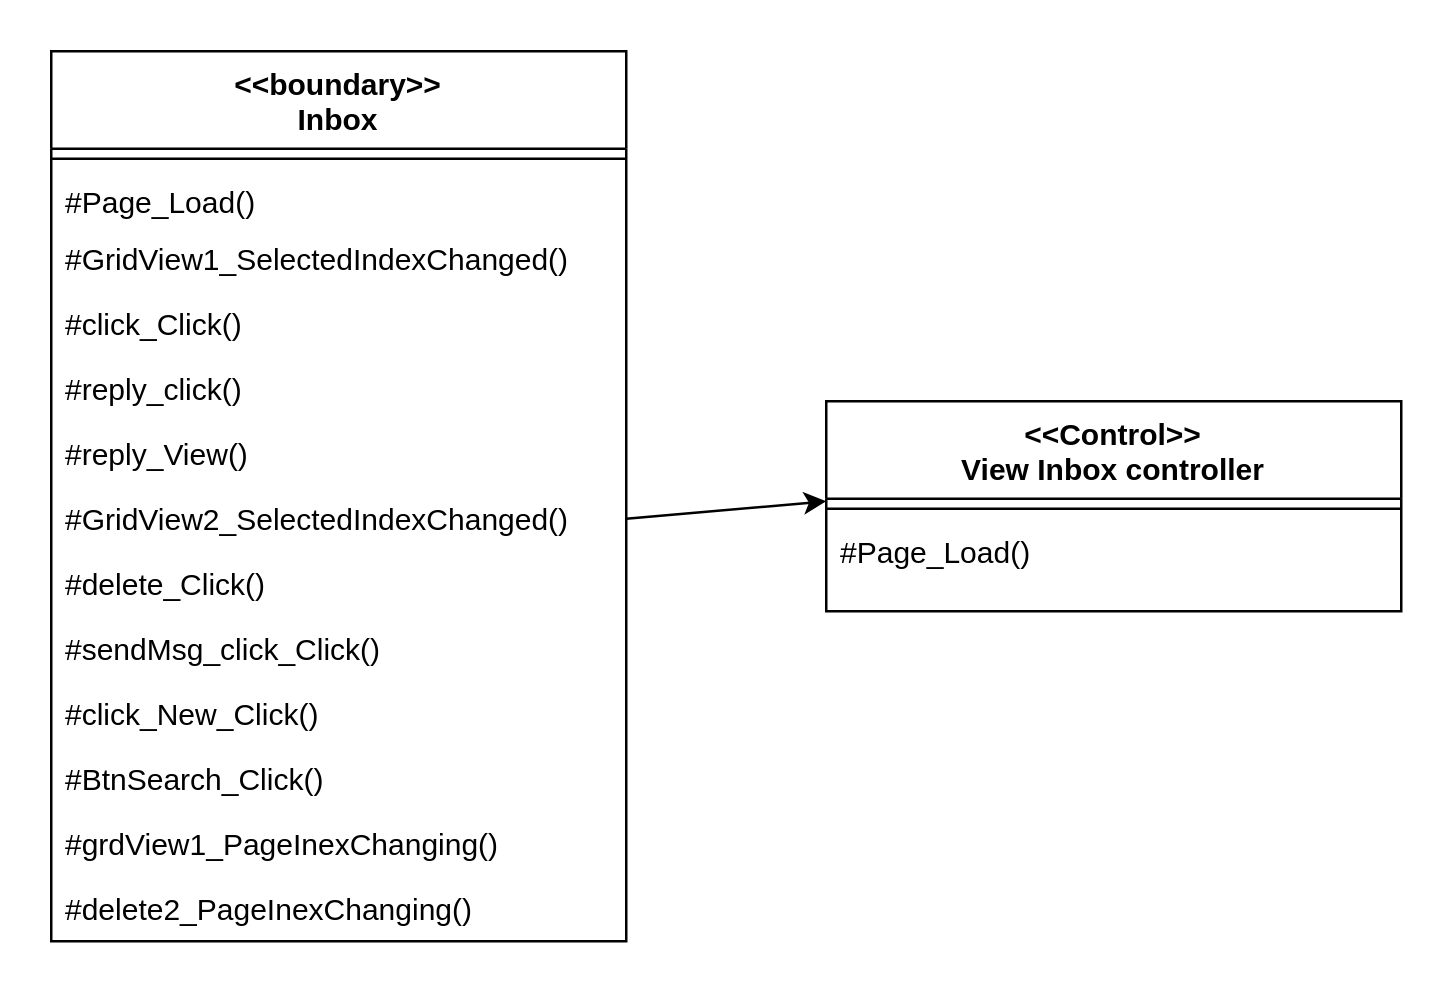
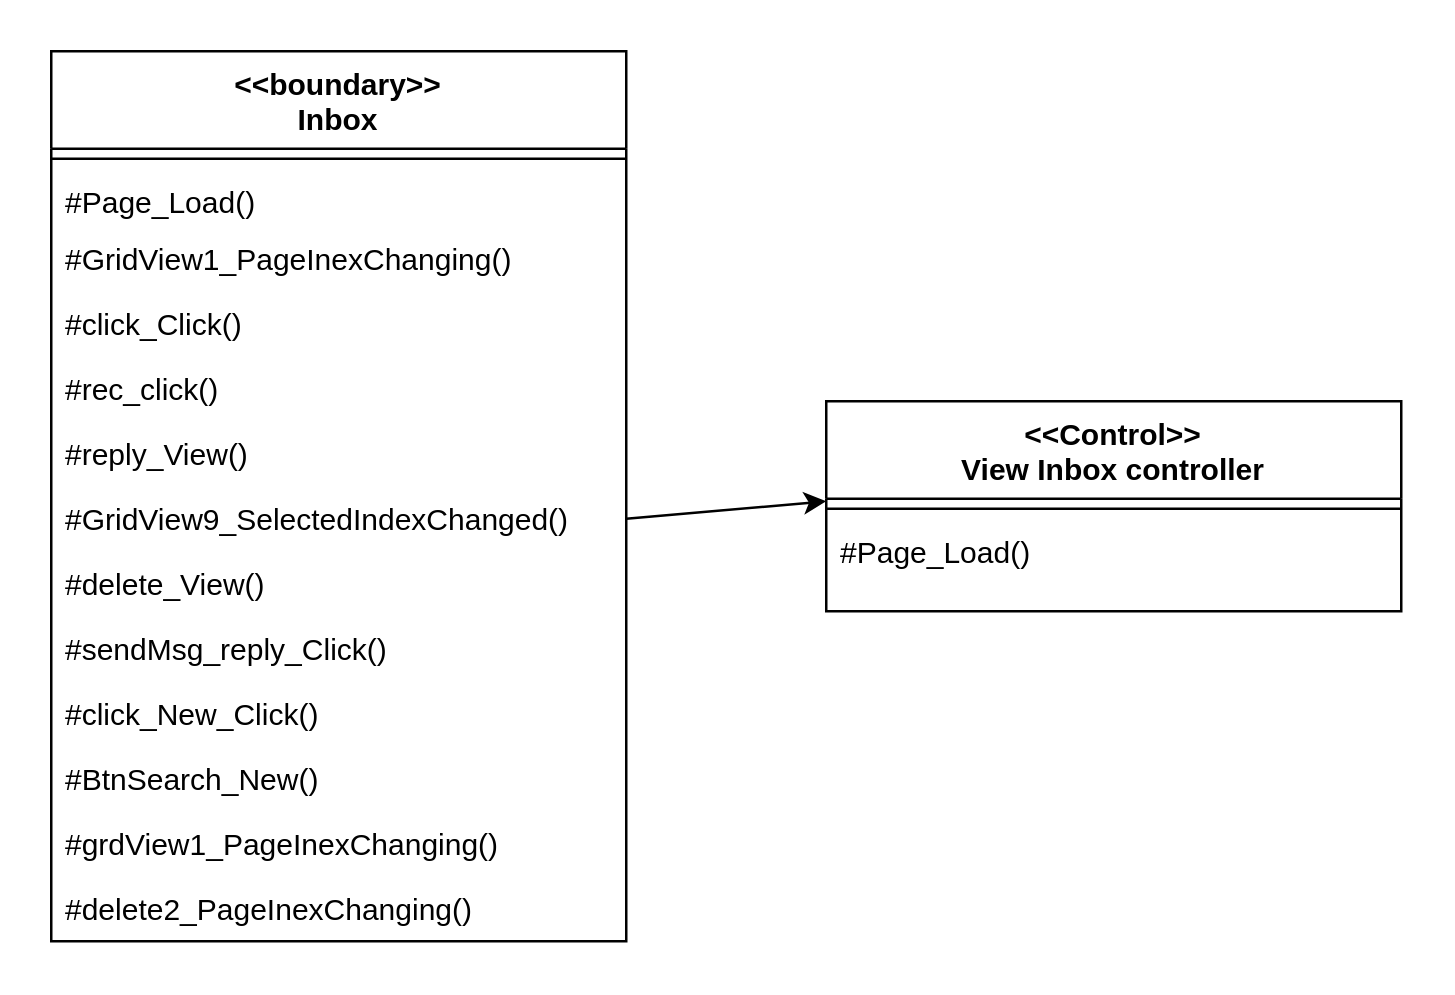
node "#GridView1_SelectedIndexChanged()": label "#GridView1_SelectedIndexChanged()" -> "#GridView1_PageInexChanging()"
node "#reply_click()": label "#reply_click()" -> "#rec_click()"
node "#GridView2_SelectedIndexChanged()": label "#GridView2_SelectedIndexChanged()" -> "#GridView9_SelectedIndexChanged()"
node "#delete_Click()": label "#delete_Click()" -> "#delete_View()"
node "#sendMsg_click_Click()": label "#sendMsg_click_Click()" -> "#sendMsg_reply_Click()"
node "#BtnSearch_Click()": label "#BtnSearch_Click()" -> "#BtnSearch_New()"
